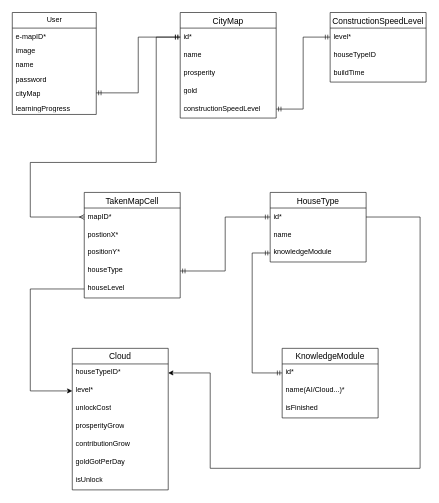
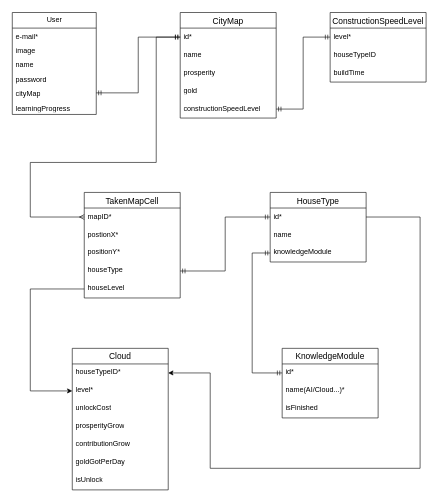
node "e-mapID*": label "e-mapID*" -> "e-mail*"
